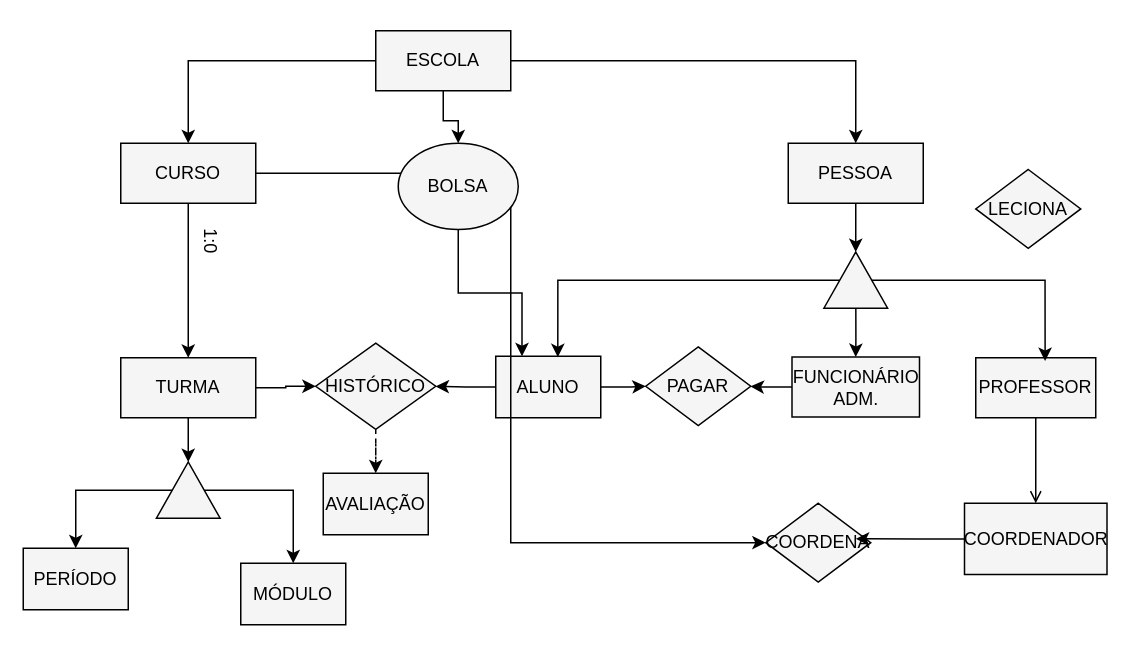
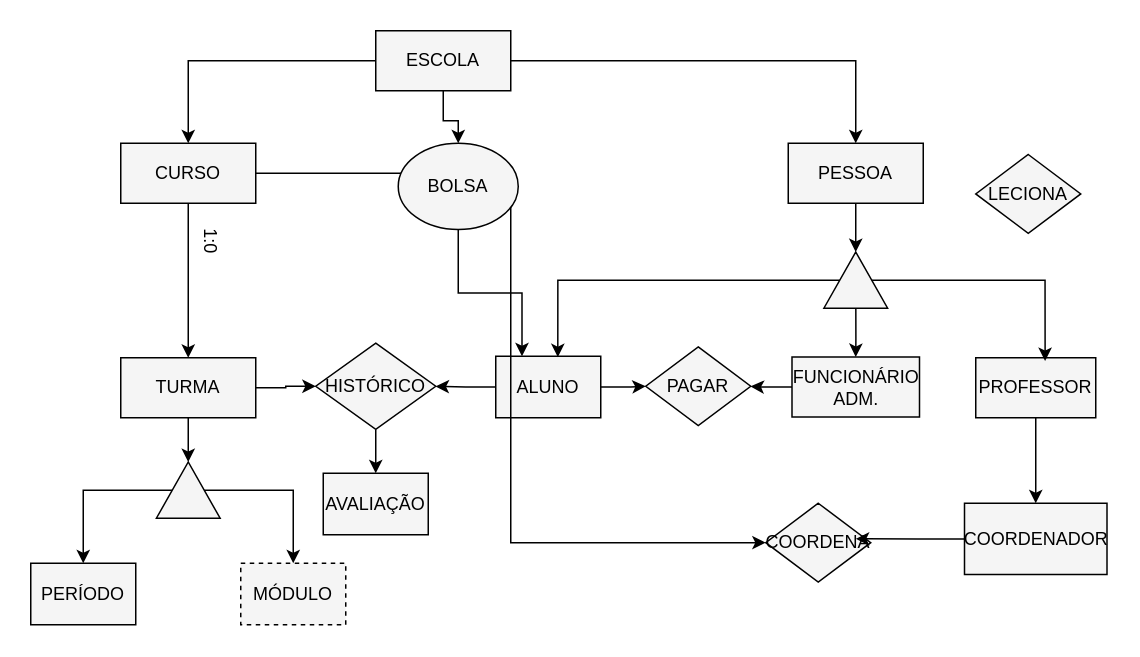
node "LECIONA": moved (1028, 209) -> (1028, 194)
edge "HISTÓRICO" -> "AVALIAÇÃO": style dashed -> solid
edge "PROFESSOR" -> "COORDENADOR": arrowhead open -> classic
node "PERÍODO": moved (76, 579) -> (83, 594)
node "MÓDULO": style solid -> dashed
